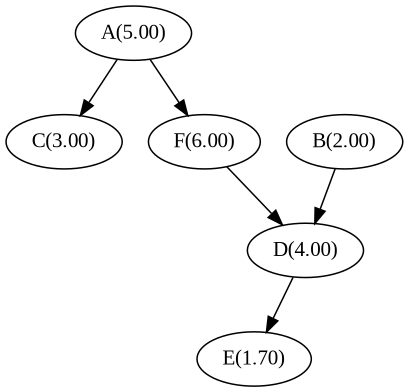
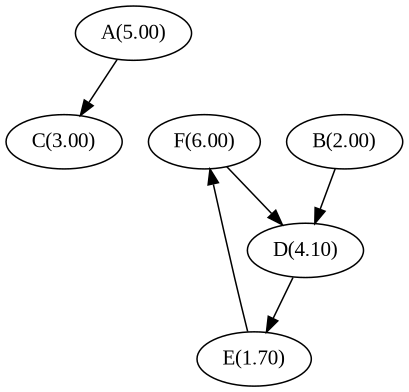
edge "A(5.00)" -> "F(6.00)": now "E(1.70)" -> "F(6.00)"
node "D(4.00)": label "D(4.00)" -> "D(4.10)"
